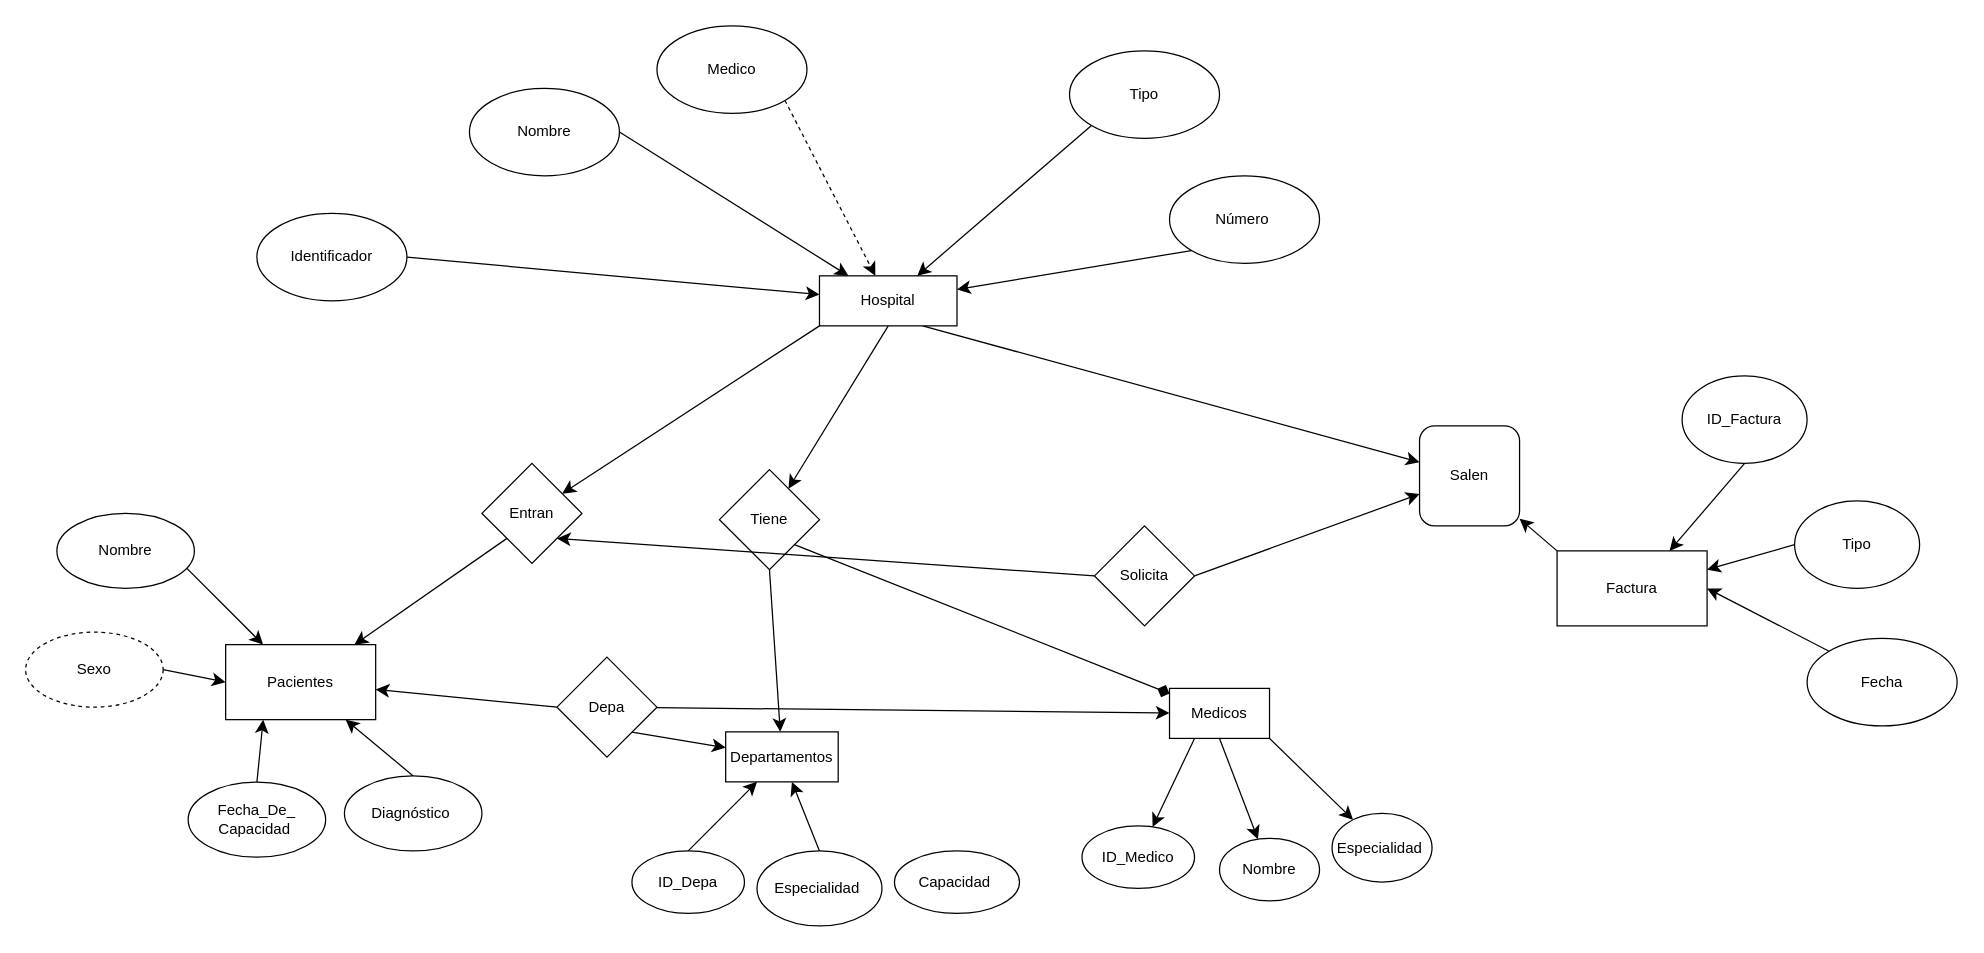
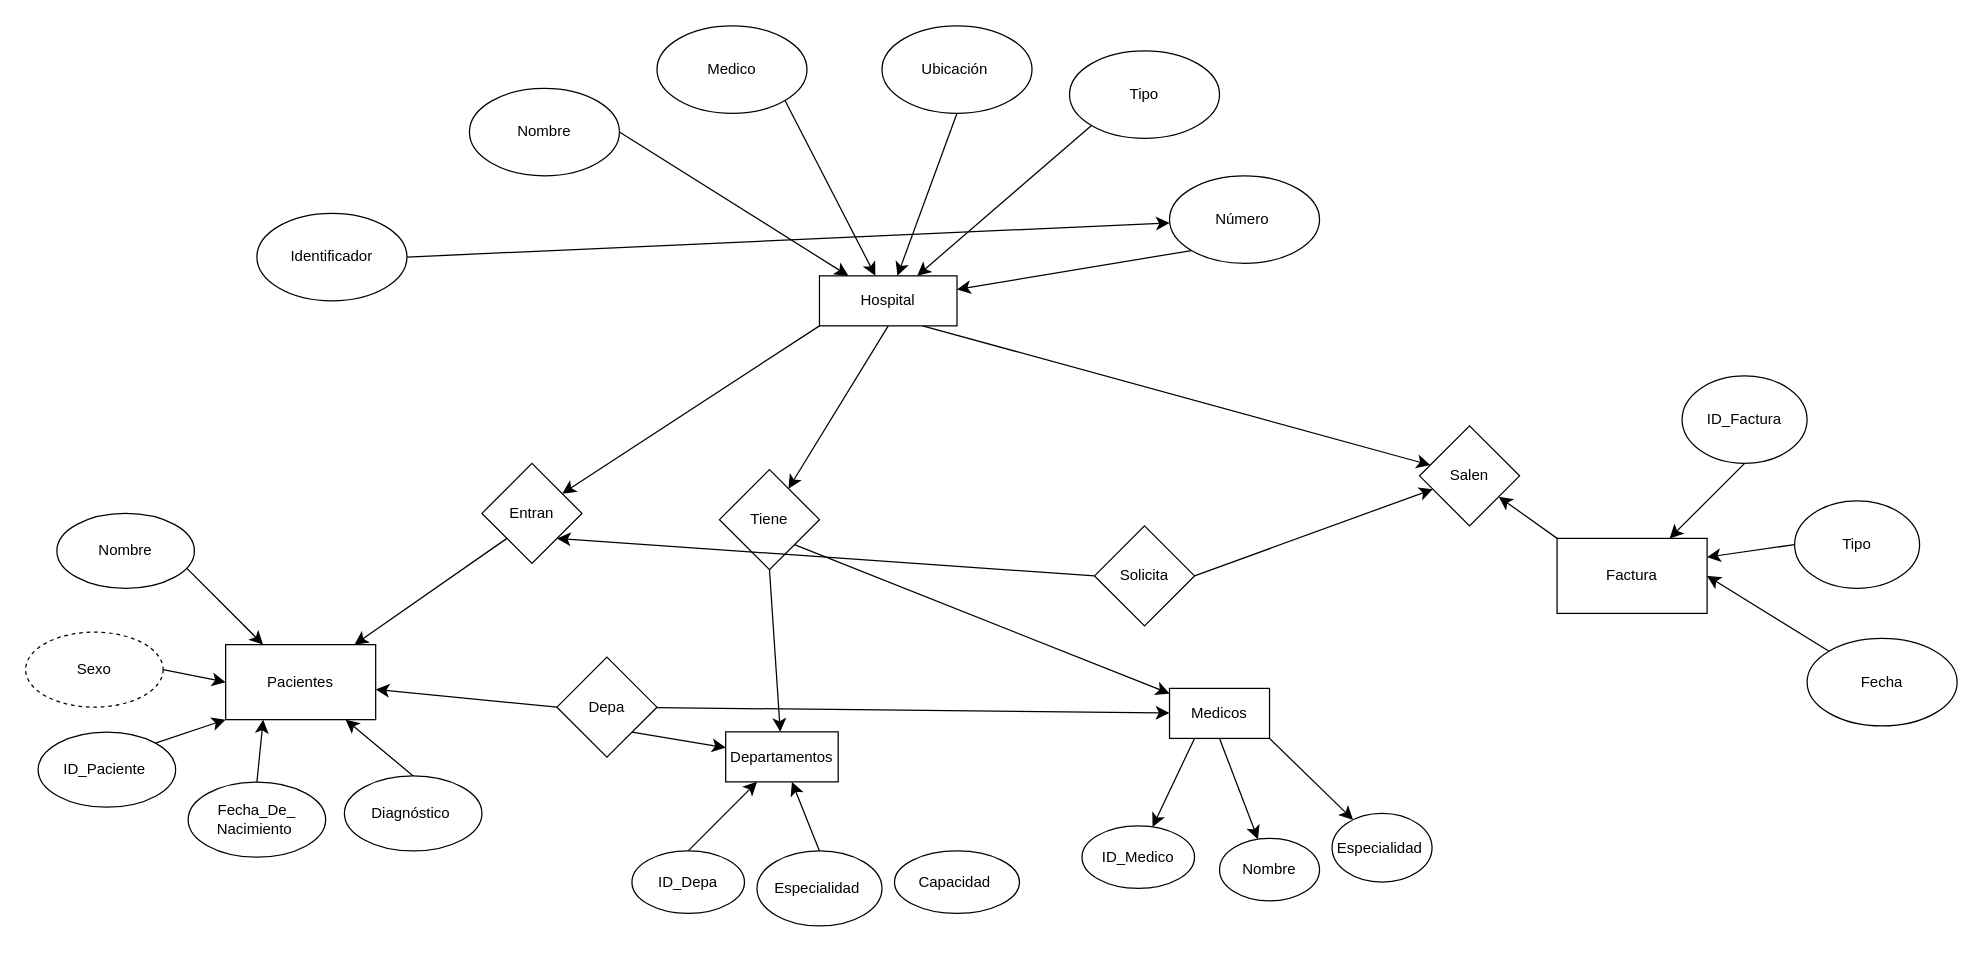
node "Ubicación": added
edge "Medico" -> "Hospital": style dashed -> solid
edge "Ubicación" -> "Hospital": added
edge "Identificador" -> "Hospital": now "Identificador" -> "Número"
node "Salen": shape rounded rectangle -> diamond
node "Factura": moved (1632, 588) -> (1632, 576)
edge "Tiene" -> "Medicos": arrowhead diamond -> classic
edge "ID_Paciente" -> "Pacientes": added
node "ID_Paciente": added
node "Fecha_De_ Capacidad": label "Fecha_De_ Capacidad" -> "Fecha_De_ Nacimiento"
